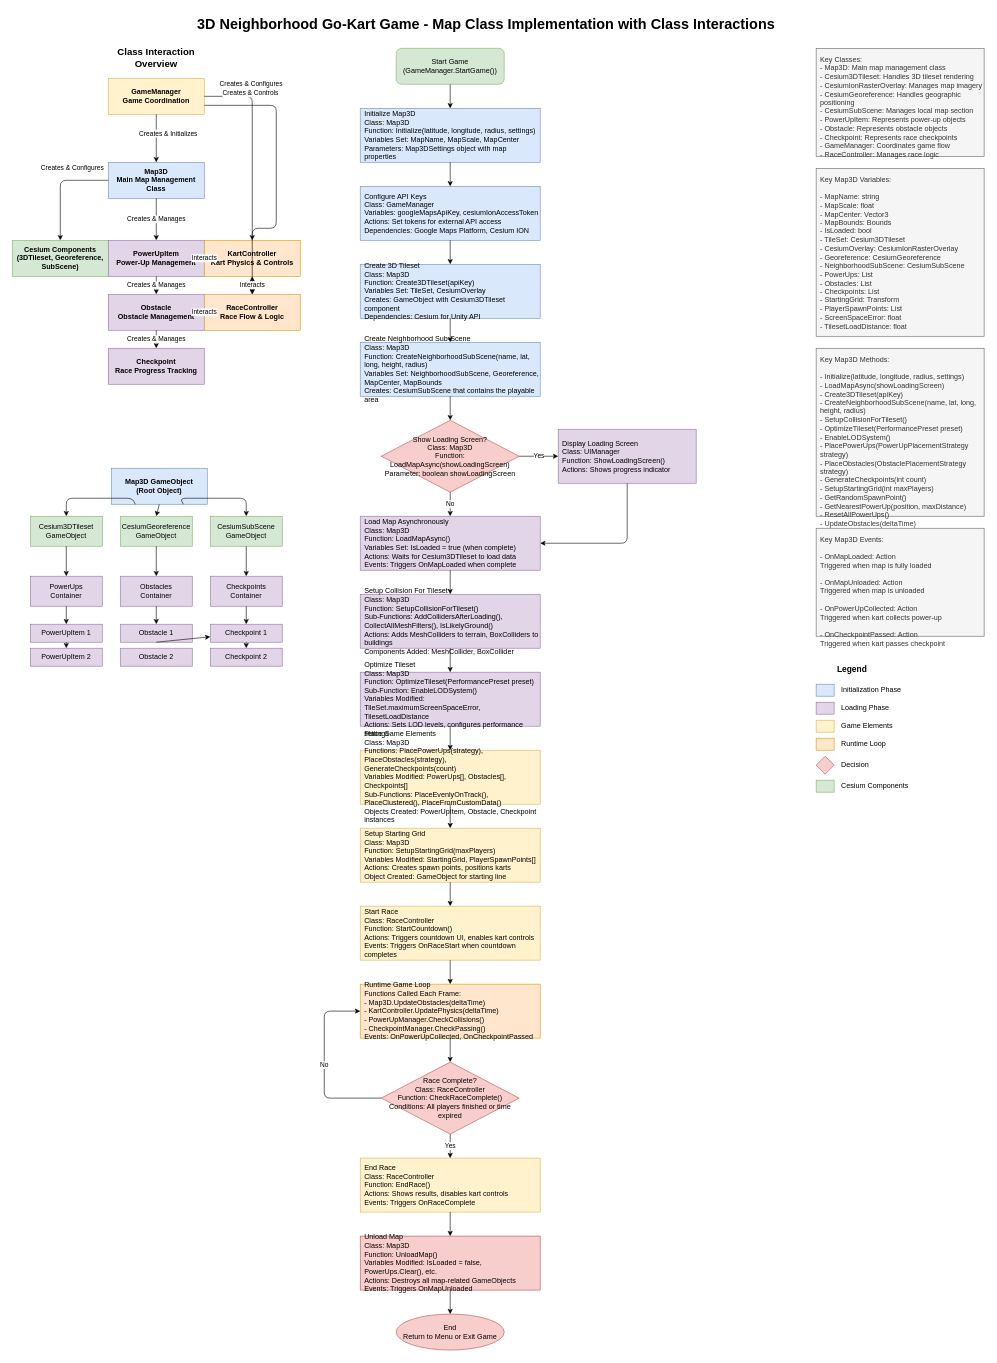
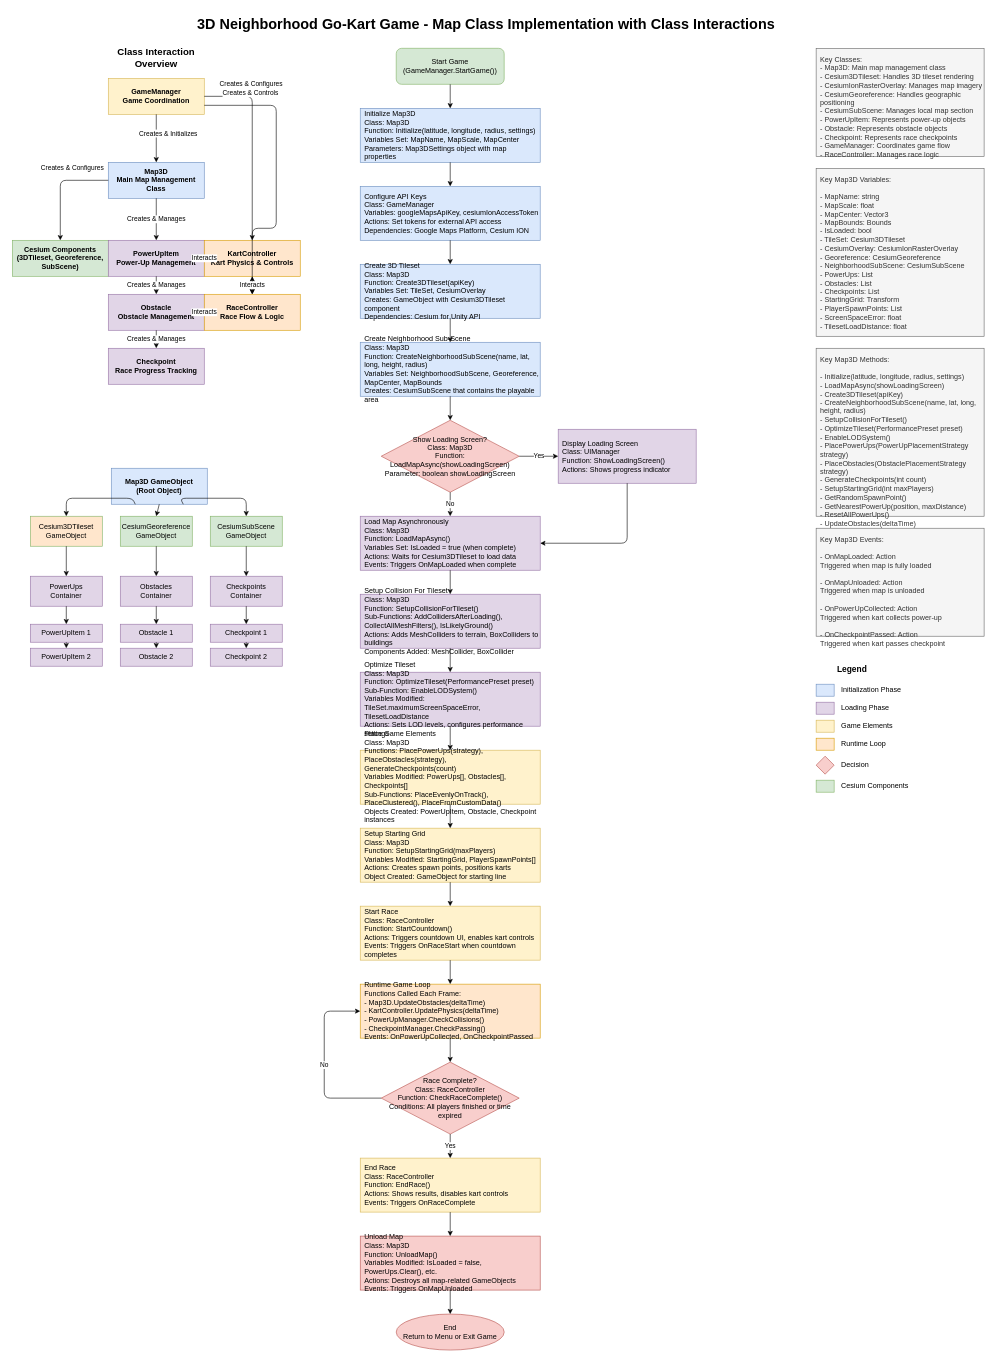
node "Cesium3DTileset GameObject": fillcolor #d5e8d4 -> #ffe6cc
edge "Obstacle 1" -> "Checkpoint 1": now "Obstacle 1" -> "Obstacle 2"
